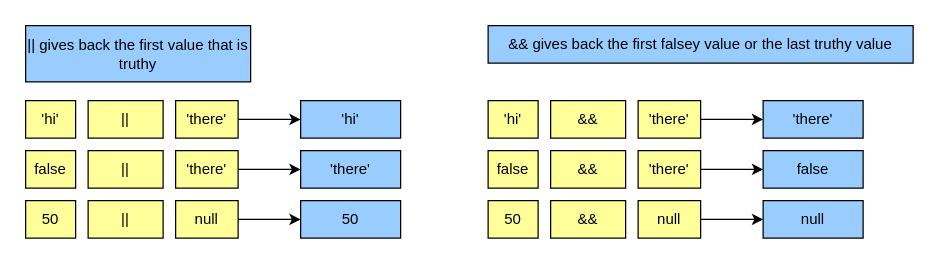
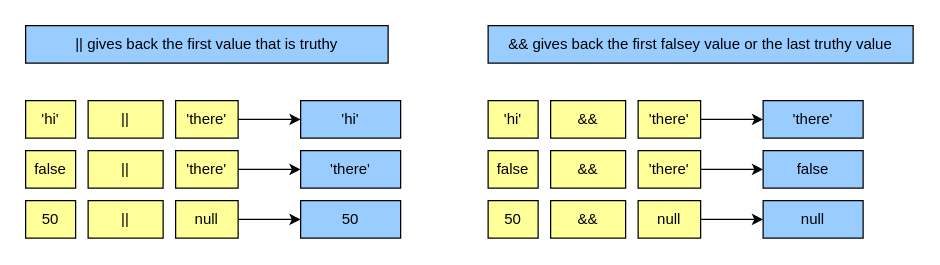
node "|| gives back the first value that is truthy": size 225x56 -> 363x38
